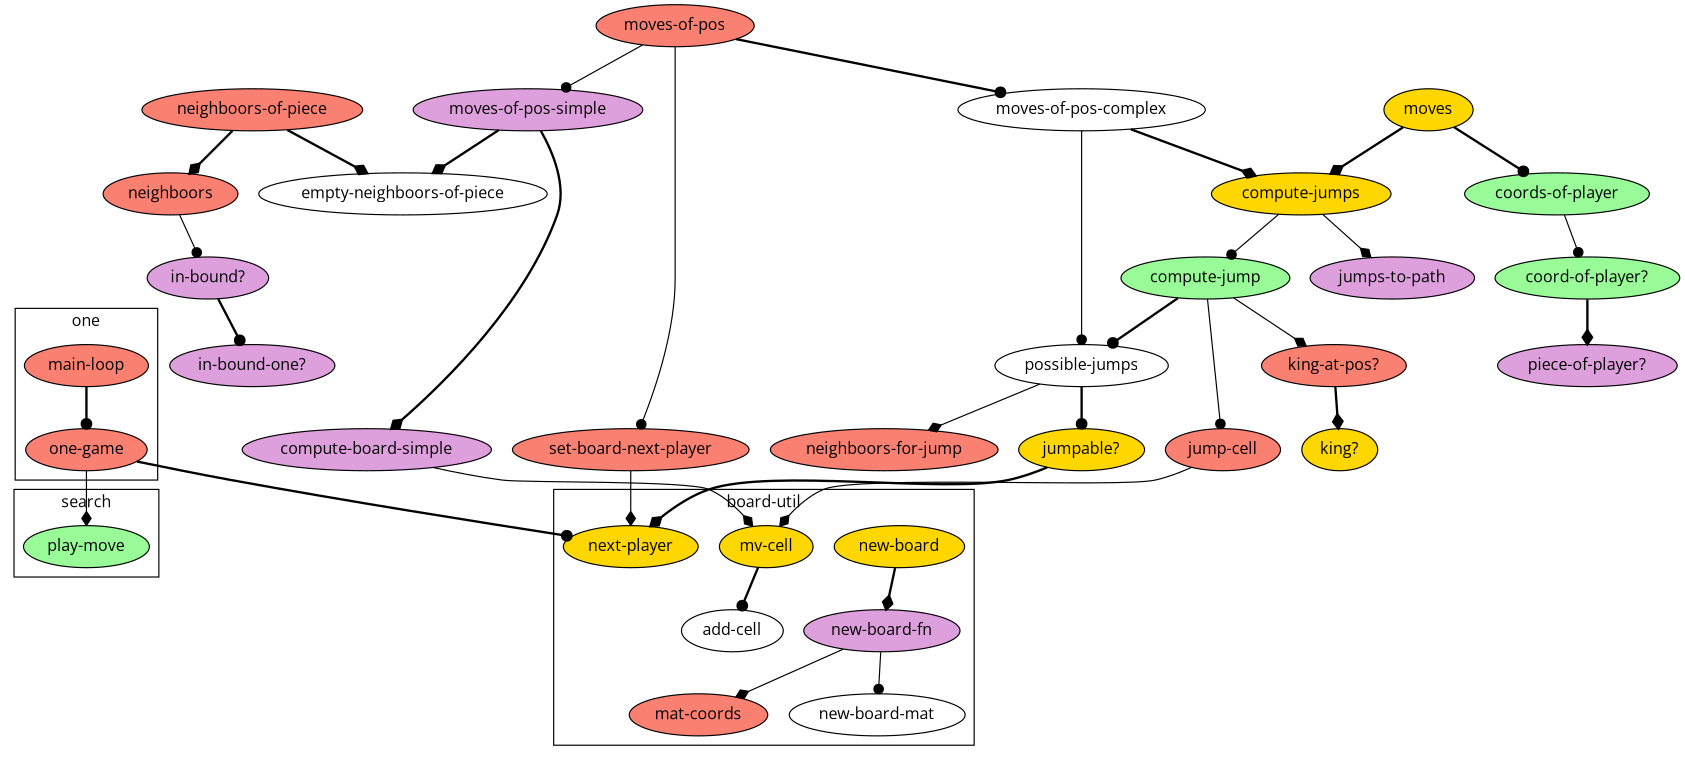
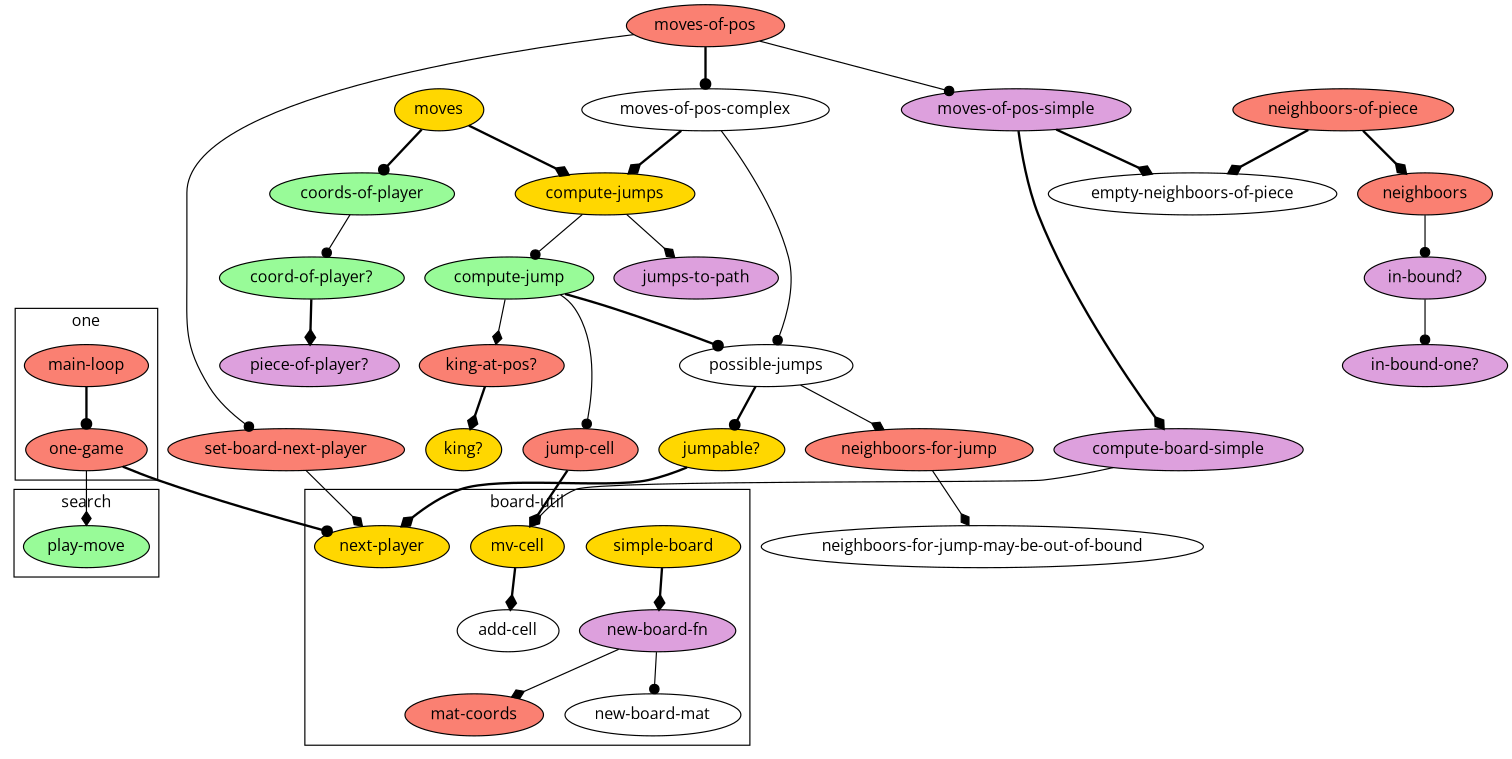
edge "in-bound?" -> "in-bound-one?": style bold -> solid
edge "jump-cell" -> "mv-cell": style solid -> bold
node "new-board": label "new-board" -> "simple-board"
node "neighboors-for-jump-may-be-out-of-bound": added
edge "mv-cell" -> "add-cell": arrowhead dot -> diamond
